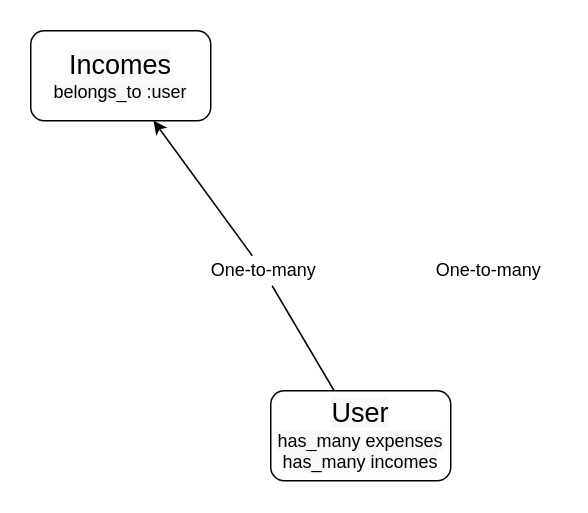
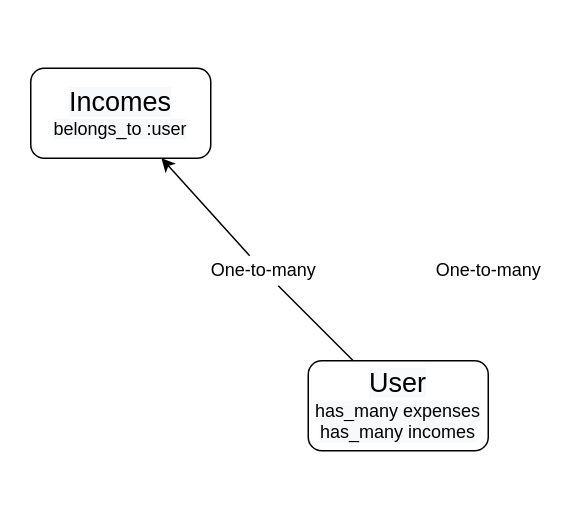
node "Incomesbelongs_to :user": moved (121, 76) -> (121, 113)
node "Userhas_many expenses has_many incomes": moved (361, 436) -> (398, 406)
